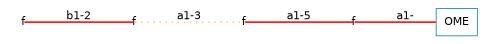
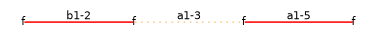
node "OME": removed
